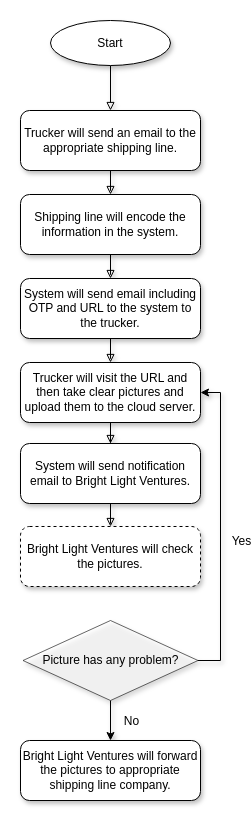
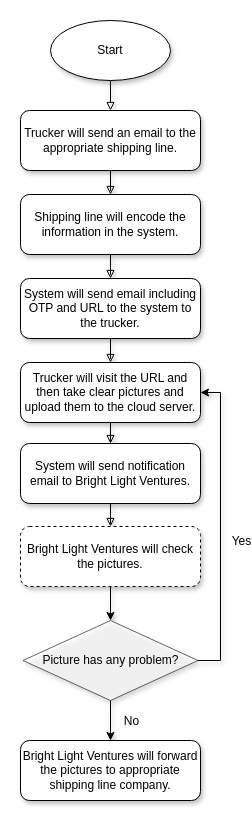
node "Start": size 120x45 -> 120x60
edge "Bright Light Ventures will check the pictures." -> "Picture has any problem?": added
